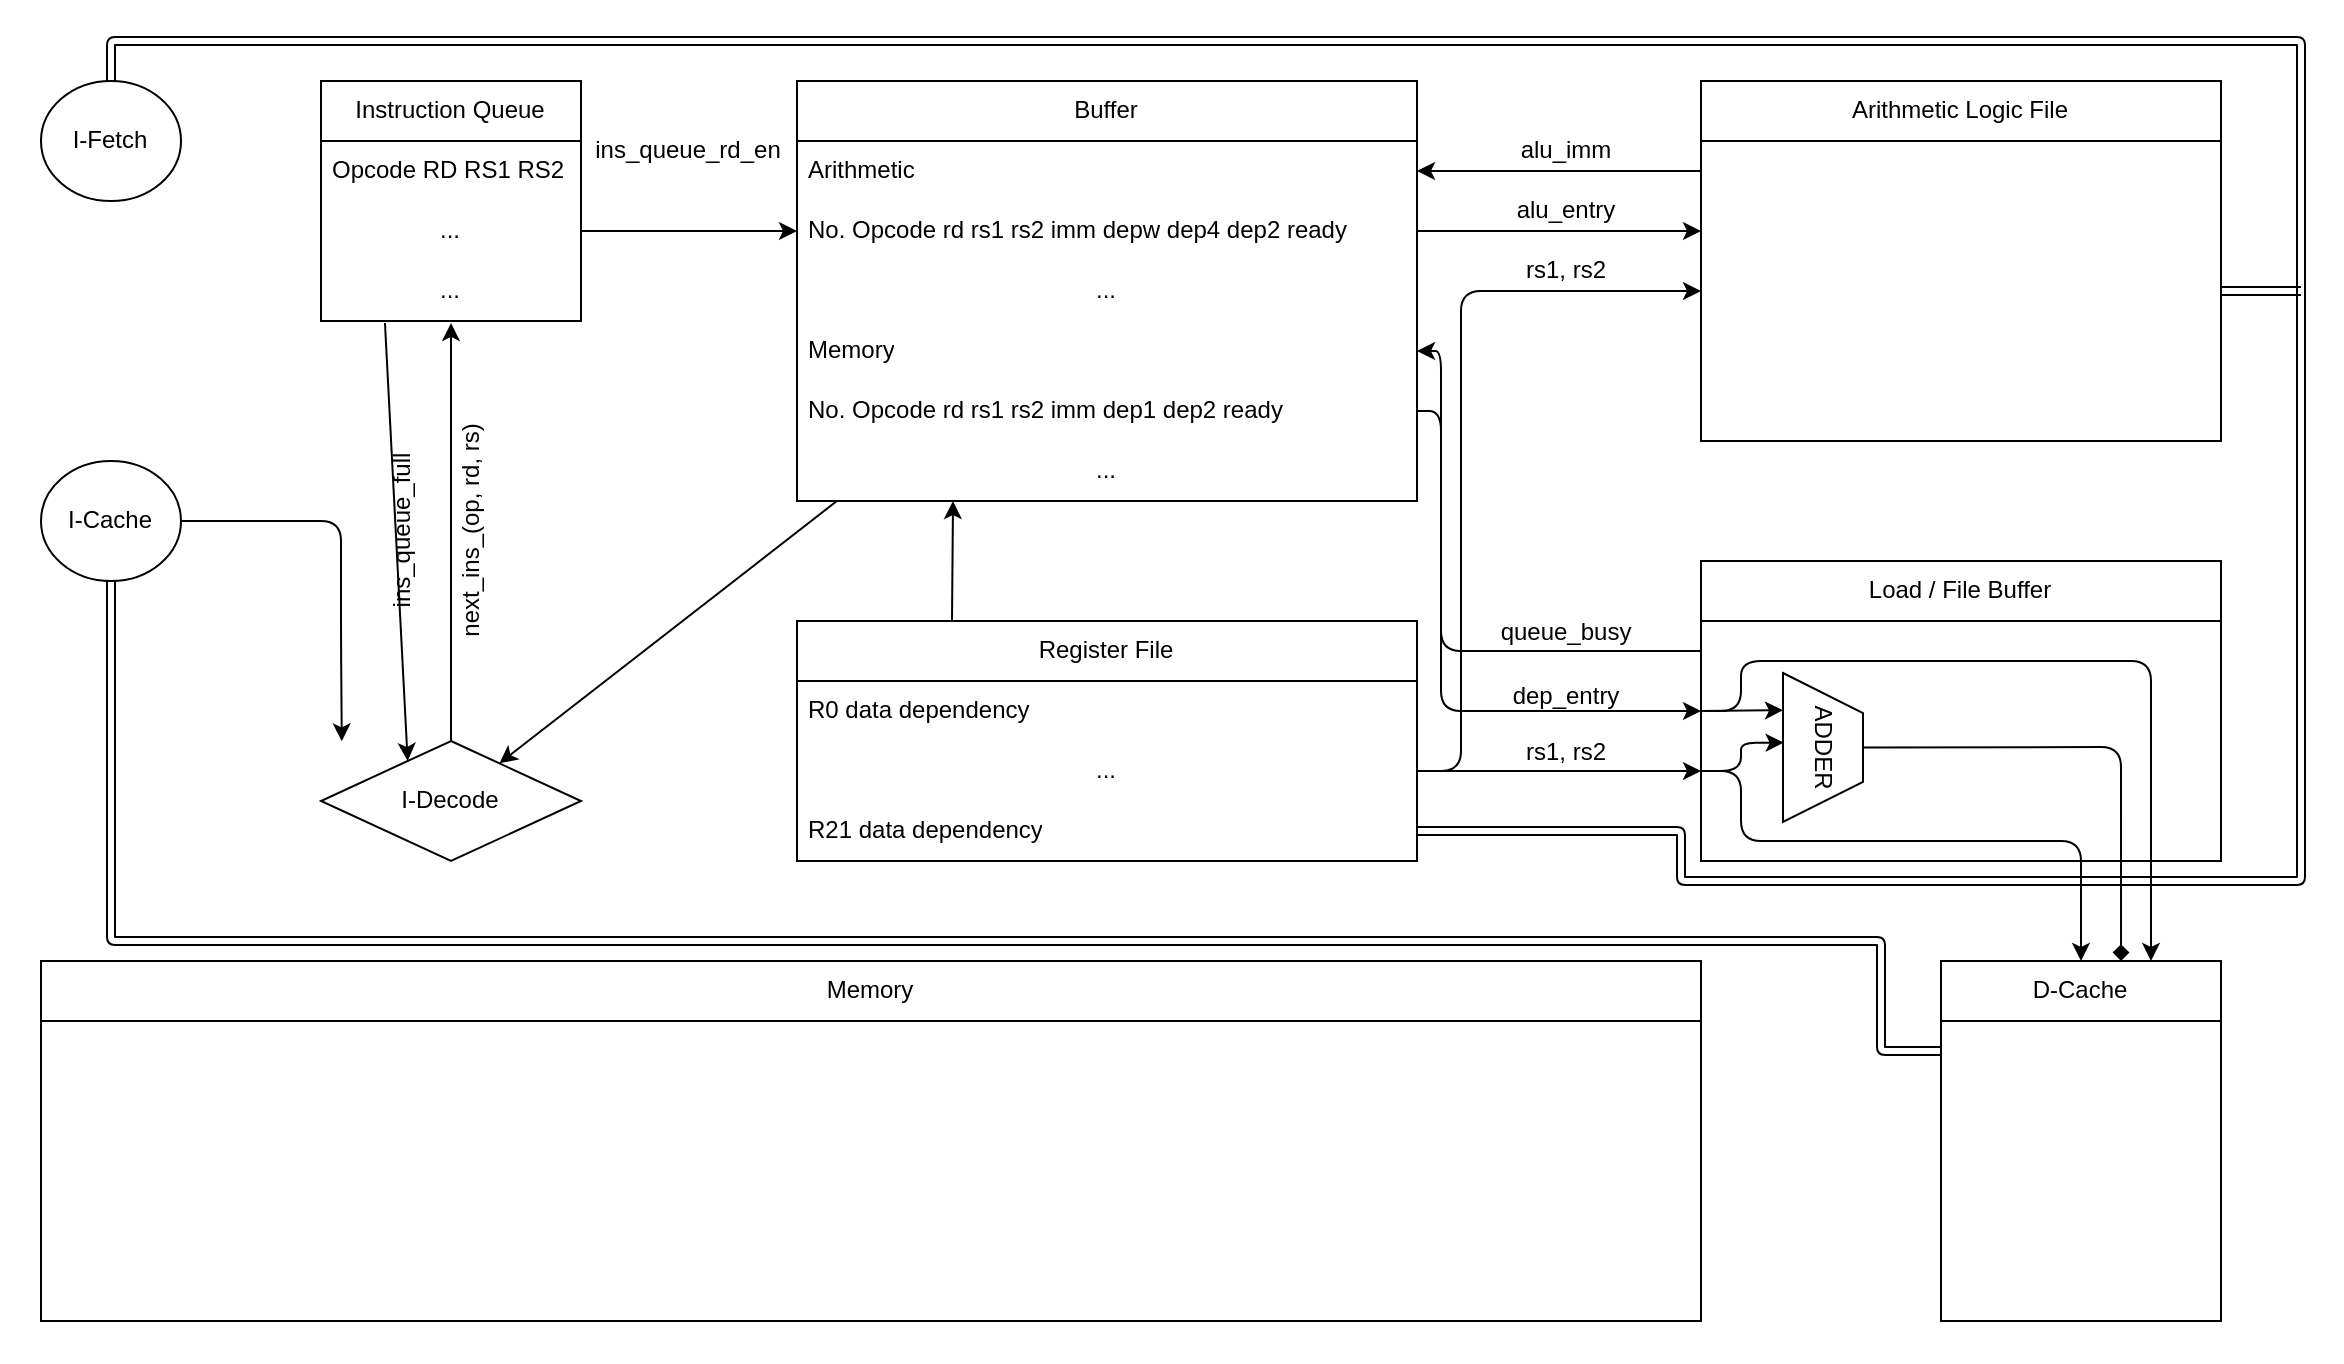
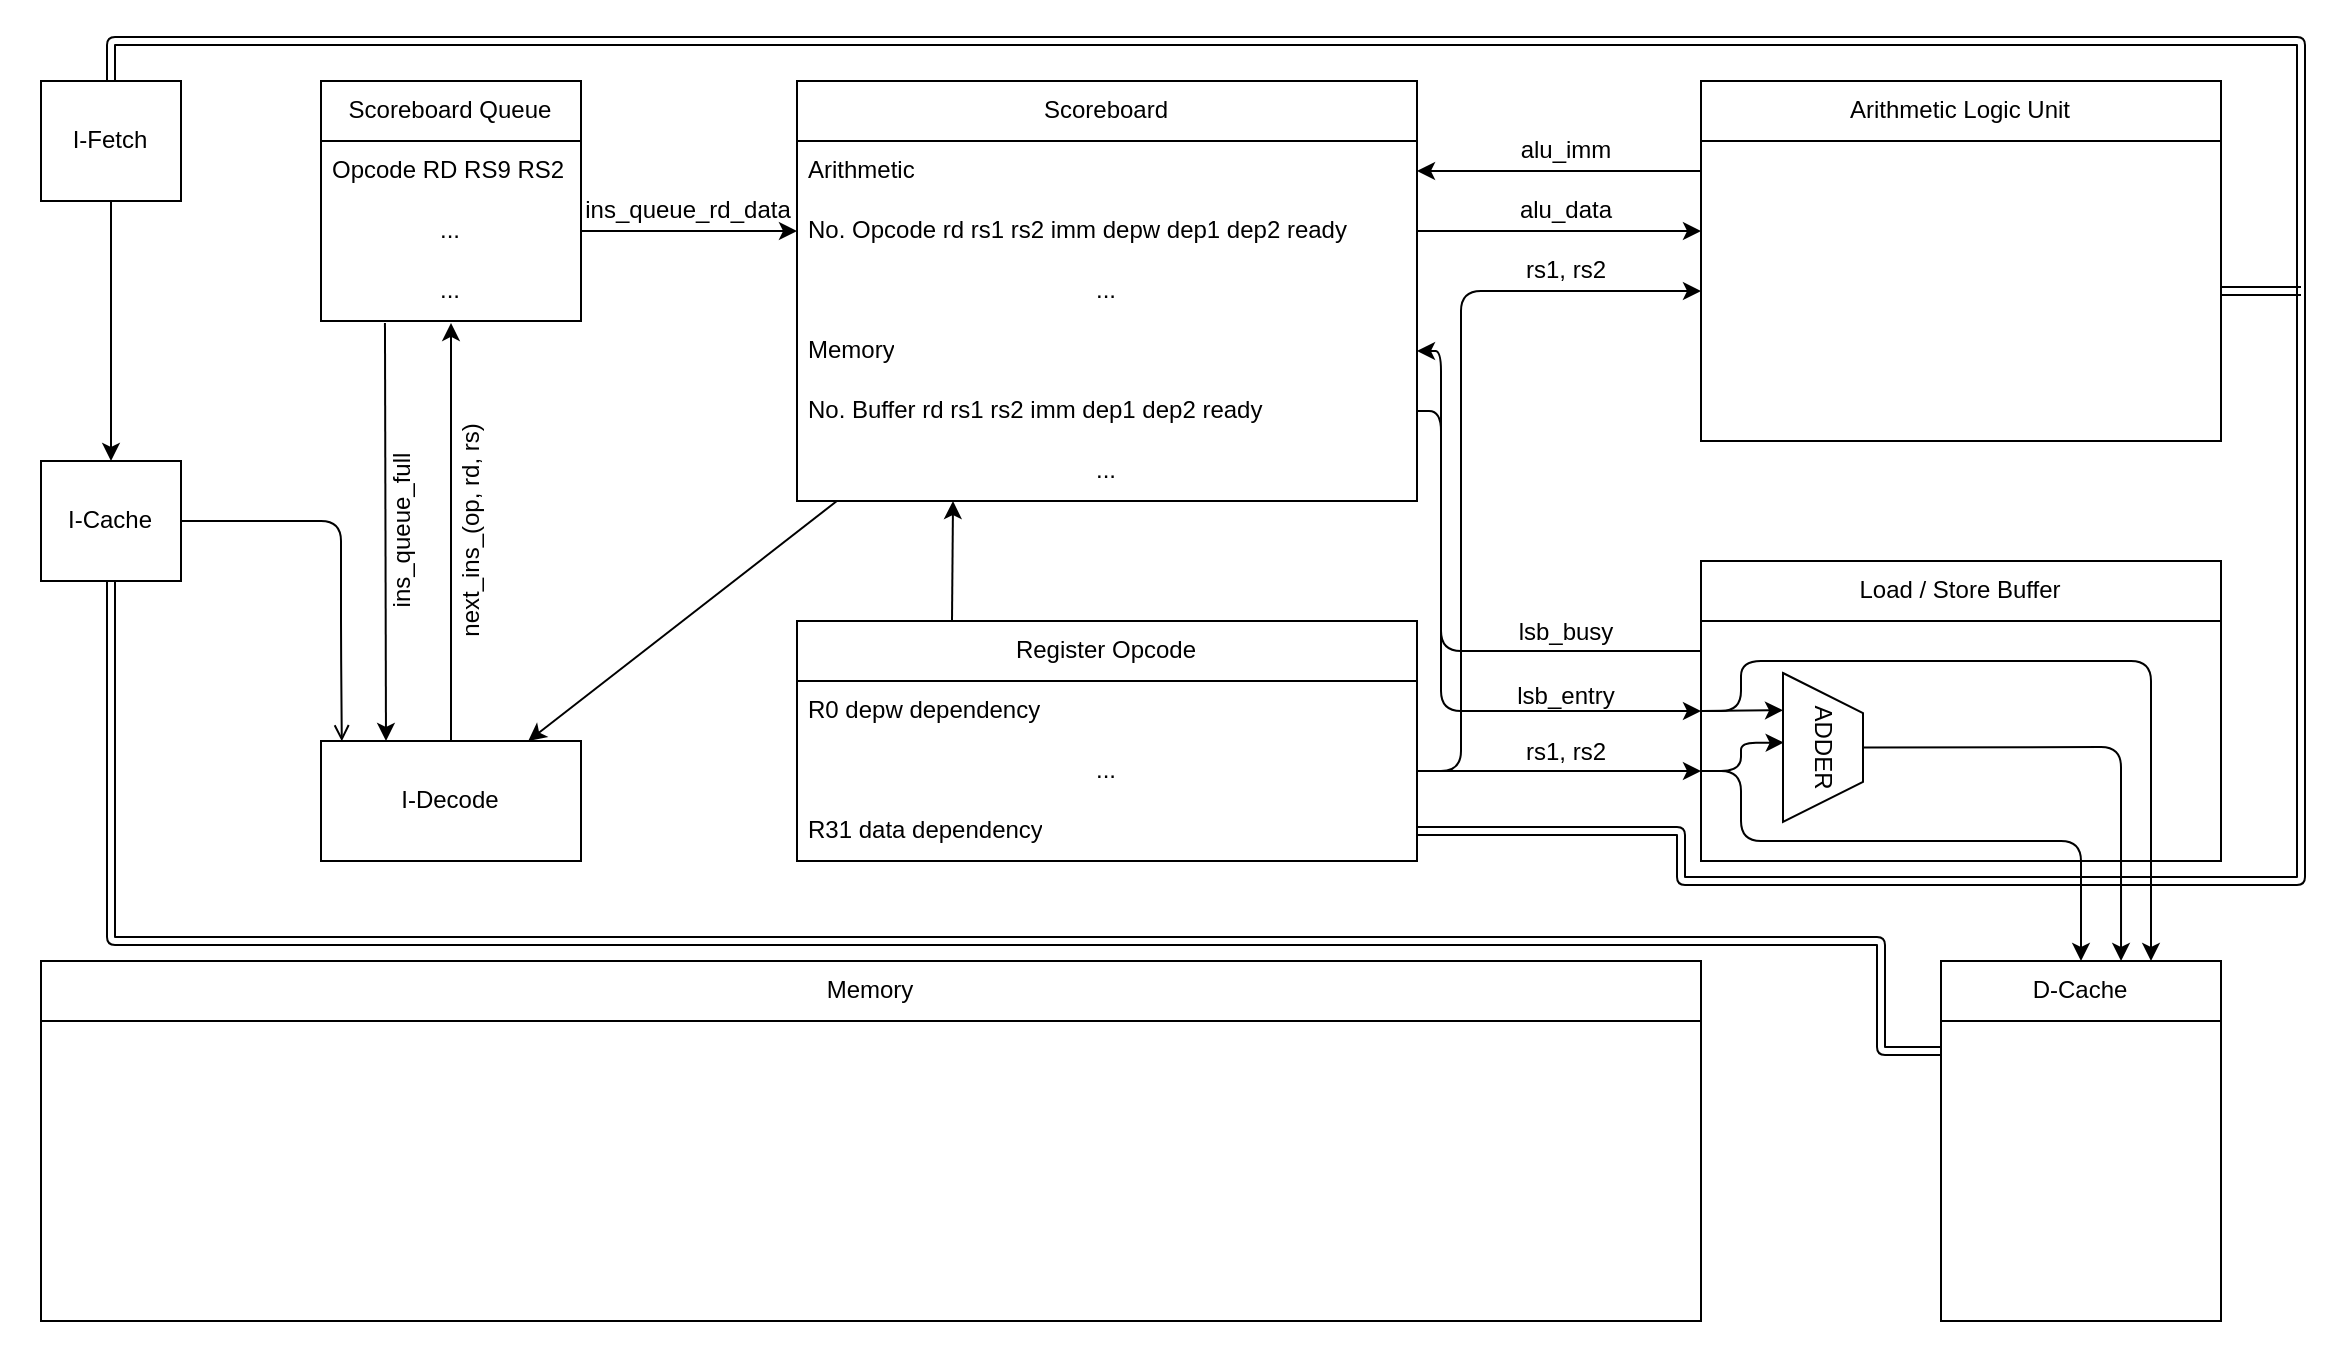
node "Instruction Queue": label "Instruction Queue" -> "Scoreboard Queue"
node "Buffer": label "Buffer" -> "Scoreboard"
node "Arithmetic Logic File": label "Arithmetic Logic File" -> "Arithmetic Logic Unit"
node "I-Fetch": shape ellipse -> rectangle
node "ins_queue_rd_en": removed
node "Opcode RD RS1 RS2": label "Opcode RD RS1 RS2" -> "Opcode RD RS9 RS2"
node "ins_queue_rd_data": added
node "alu_entry": label "alu_entry" -> "alu_data"
node "No. Opcode rd rs1 rs2 imm depw dep4 dep2 ready": label "No. Opcode rd rs1 rs2 imm depw dep4 dep2 ready" -> "No. Opcode rd rs1 rs2 imm depw dep1 dep2 ready"
edge "I-Fetch" -> "I-Cache": added
node "No. Opcode rd rs1 rs2 imm dep1 dep2 ready": label "No. Opcode rd rs1 rs2 imm dep1 dep2 ready" -> "No. Buffer rd rs1 rs2 imm dep1 dep2 ready"
node "I-Cache": shape ellipse -> rectangle
node "Load / File Buffer": label "Load / File Buffer" -> "Load / Store Buffer"
node "queue_busy": label "queue_busy" -> "lsb_busy"
node "Register File": label "Register File" -> "Register Opcode"
node "dep_entry": label "dep_entry" -> "lsb_entry"
node "R0 data dependency": label "R0 data dependency" -> "R0 depw dependency"
edge "I-Cache" -> "I-Decode": arrowhead classic -> open
node "I-Decode": shape diamond -> rectangle
node "R21 data dependency": label "R21 data dependency" -> "R31 data dependency"
edge "ADDER" -> "D-Cache": arrowhead diamond -> classic
